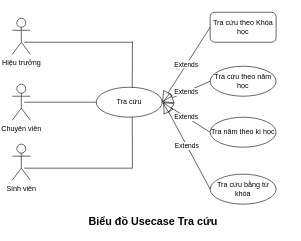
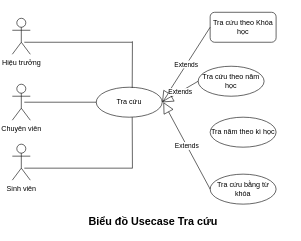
node "Tra cứu theo năm học": moved (243, 81) -> (231, 81)
edge "Tra năm theo kì học" -> "Tra cứu": removed, label "Extends"
